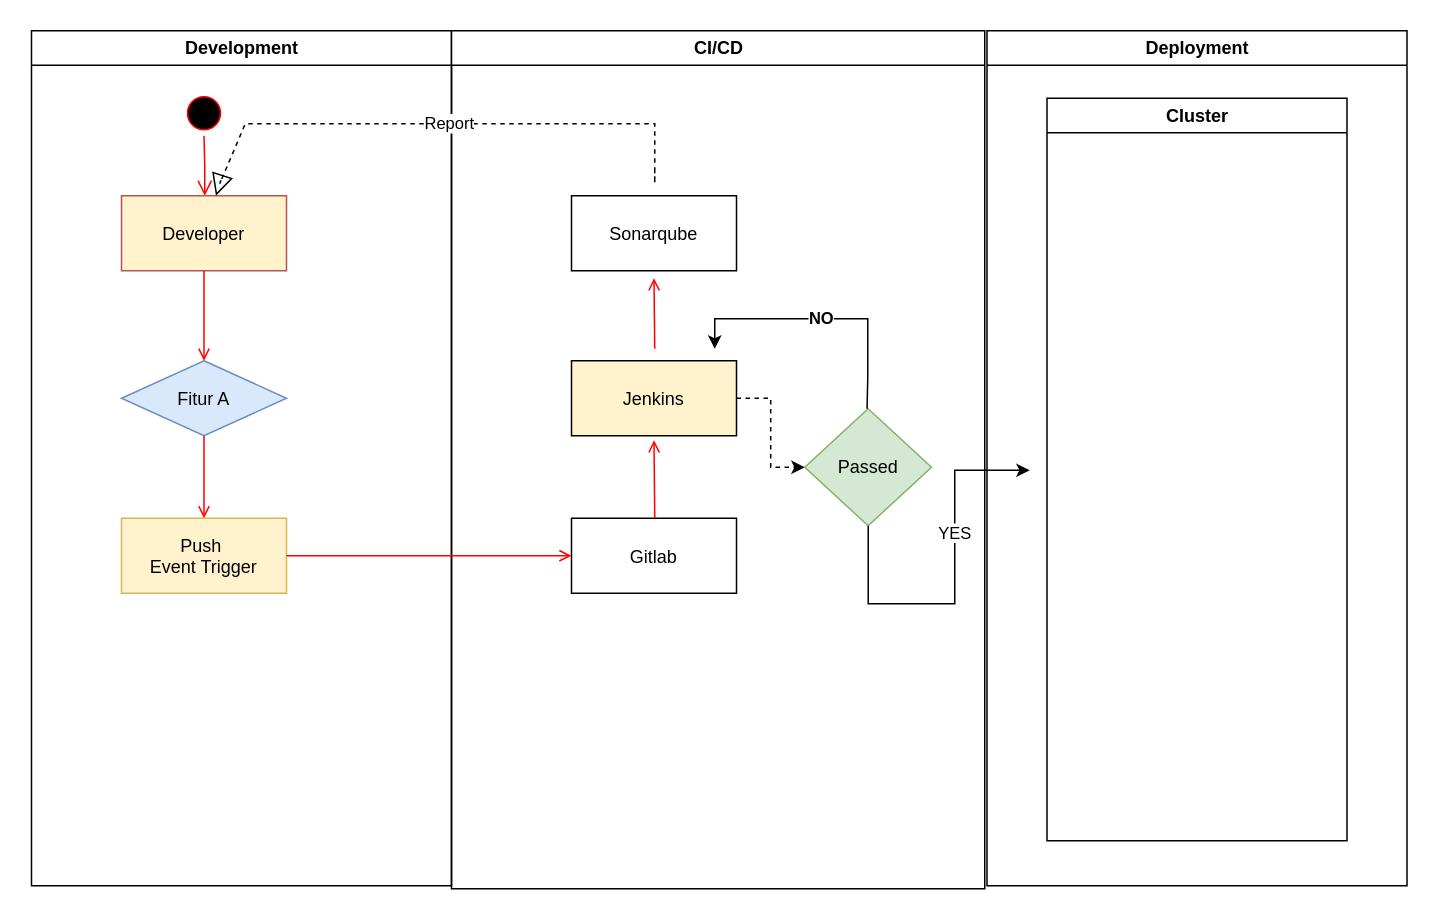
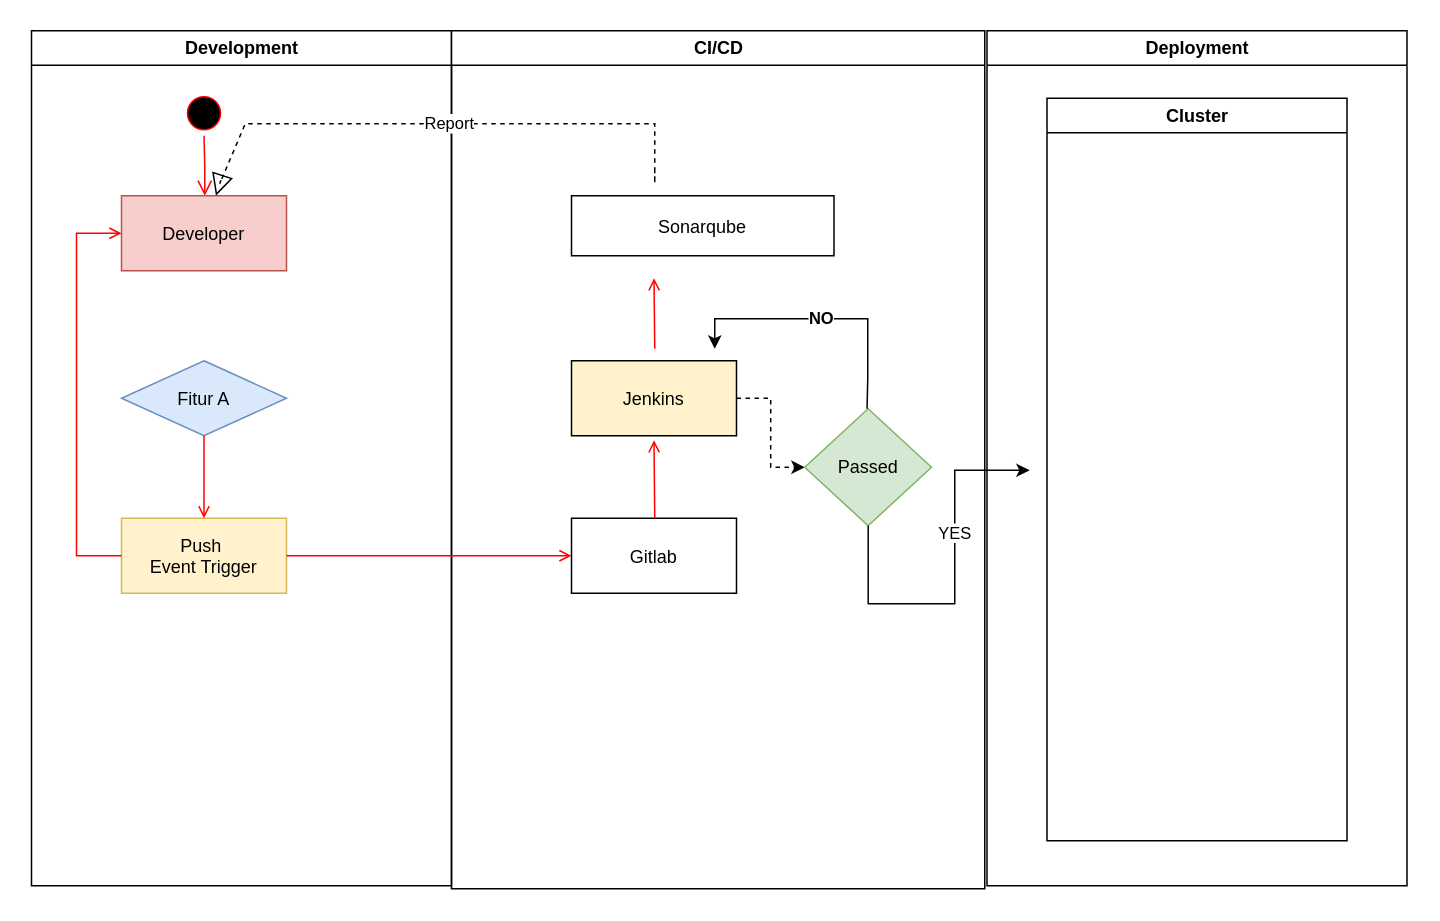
node "Developer": fillcolor #fff2cc -> #f8cecc
node "Sonarqube": size 165x75 -> 263x60
edge "Developer" -> "Fitur A": removed
edge "Push Event Trigger" -> "Developer": added
